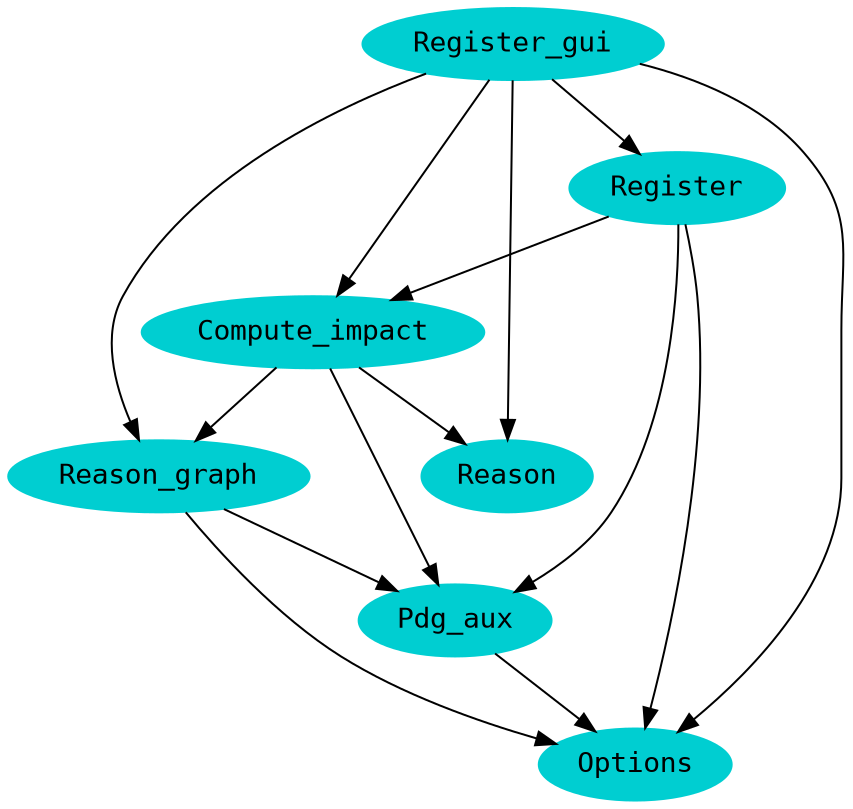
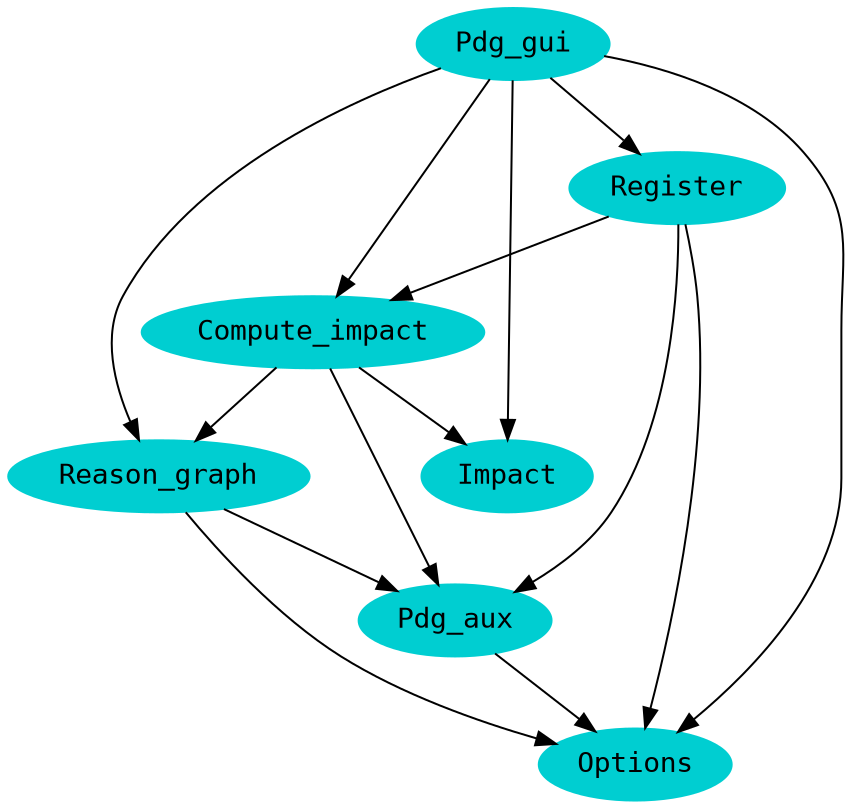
node "Register_gui": label "Register_gui" -> "Pdg_gui"
node "Reason": label "Reason" -> "Impact"
